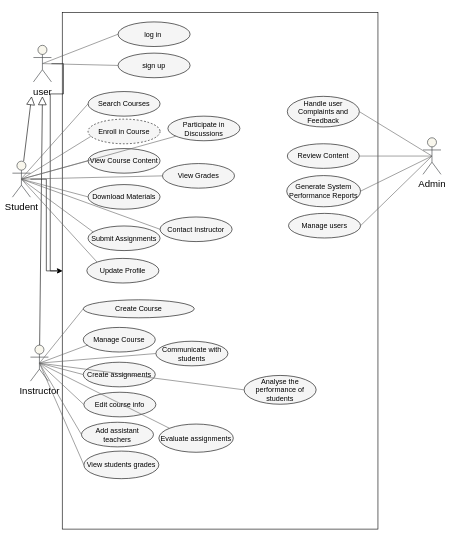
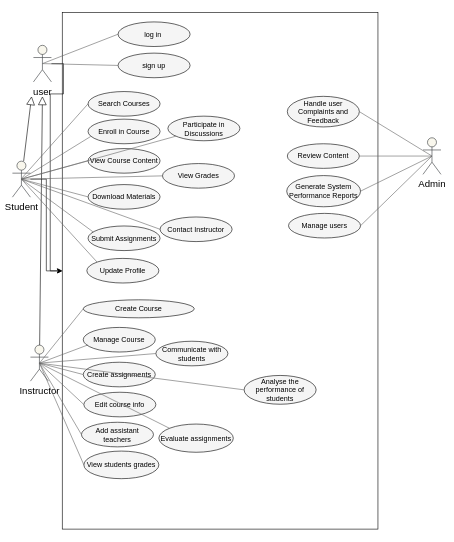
node "Enroll in Course": style dashed -> solid
